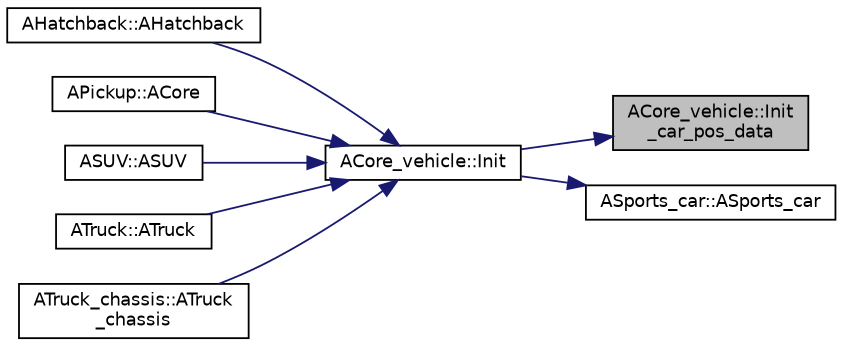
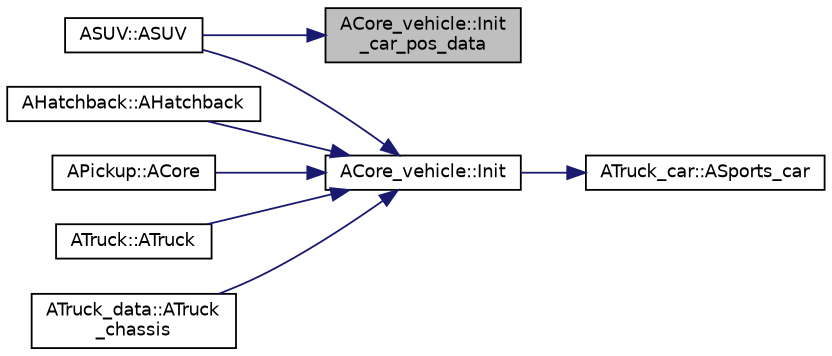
edge "ACore_vehicle::Init" -> "ACore_vehicle::Init _car_pos_data": now "ASUV::ASUV" -> "ACore_vehicle::Init _car_pos_data"
node "ASports_car::ASports_car": label "ASports_car::ASports_car" -> "ATruck_car::ASports_car"
node "ATruck_chassis::ATruck _chassis": label "ATruck_chassis::ATruck _chassis" -> "ATruck_data::ATruck _chassis"
